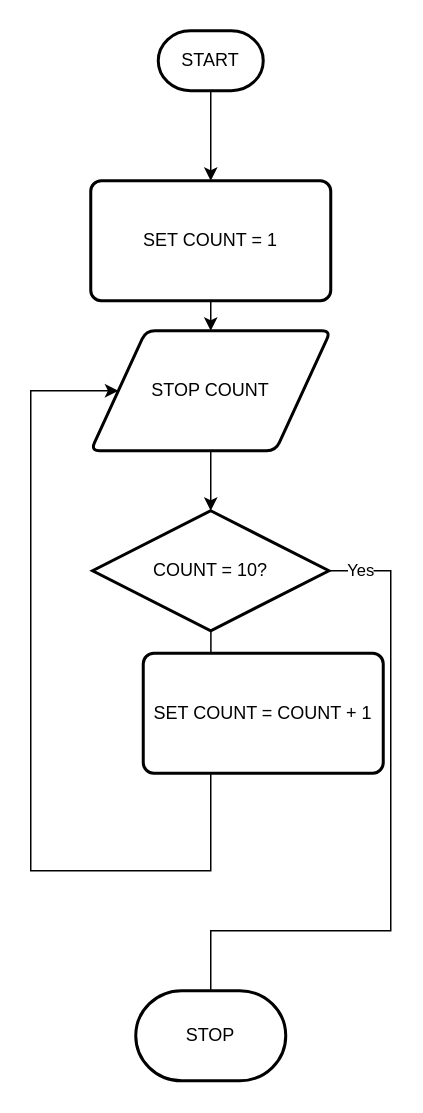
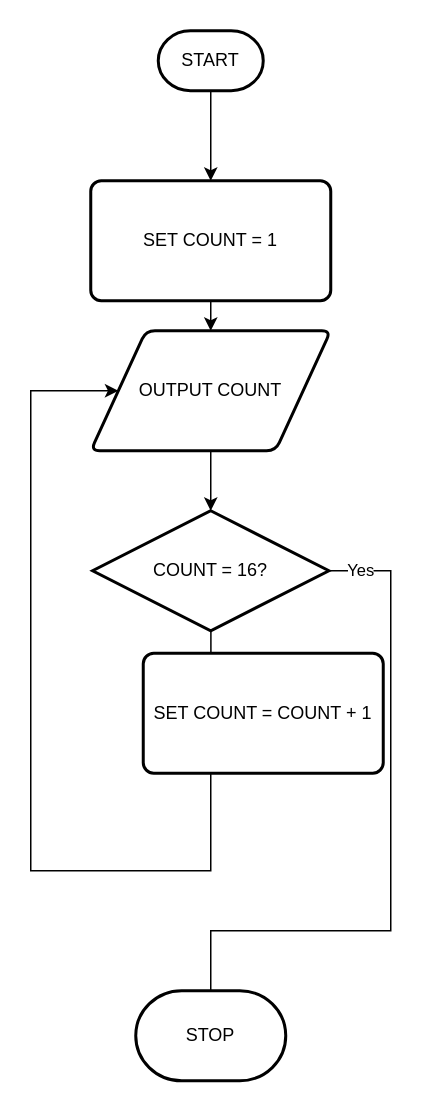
node "STOP COUNT": label "STOP COUNT" -> "OUTPUT COUNT"
node "COUNT = 10?": label "COUNT = 10?" -> "COUNT = 16?"
